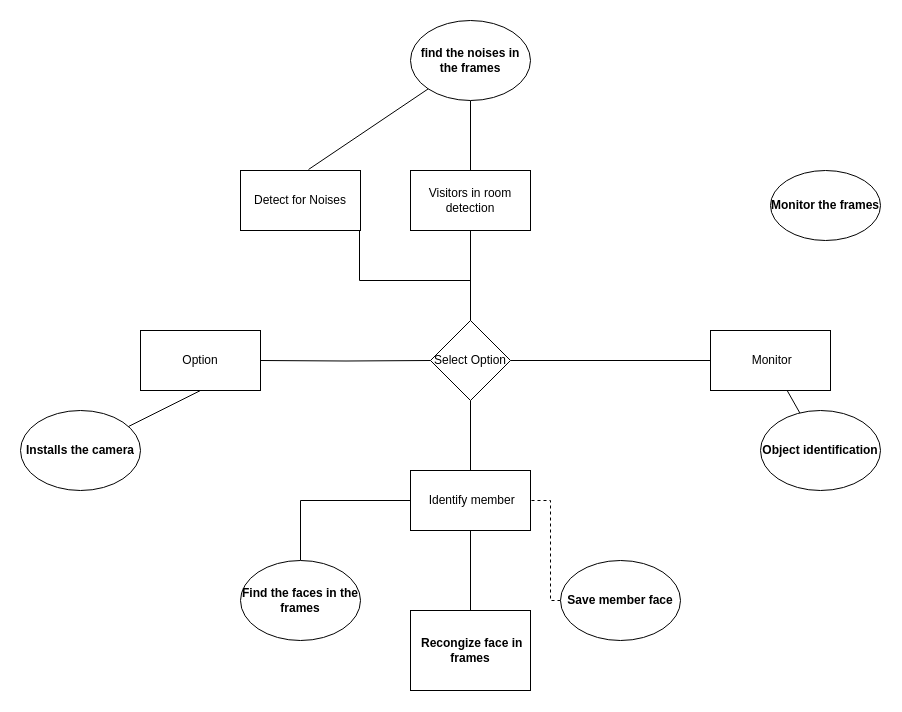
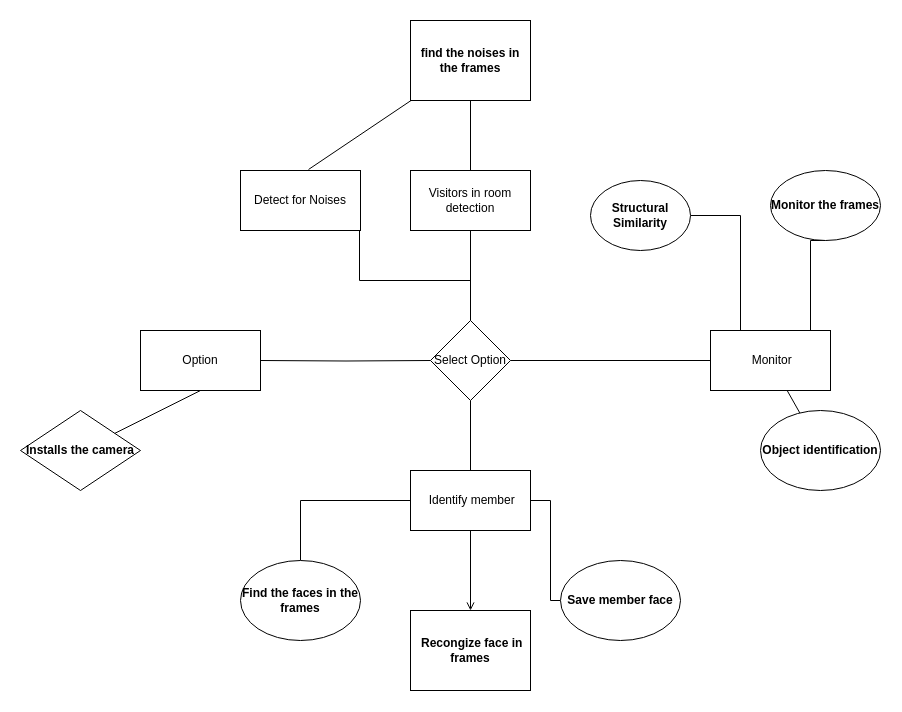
node "find the noises in the frames": shape ellipse -> rectangle
node "Structural Similarity": added
edge "Structural Similarity" -- "Monitor": added
edge "Monitor the frames" -- "Monitor": added
node "Installs the camera": shape ellipse -> diamond
edge "Identify member" -- "Save member face": style dashed -> solid
edge "Identify member" -- "Recongize face in frames": arrowhead none -> open
